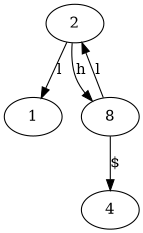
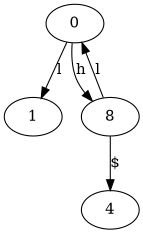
node "2": label "2" -> "0"
